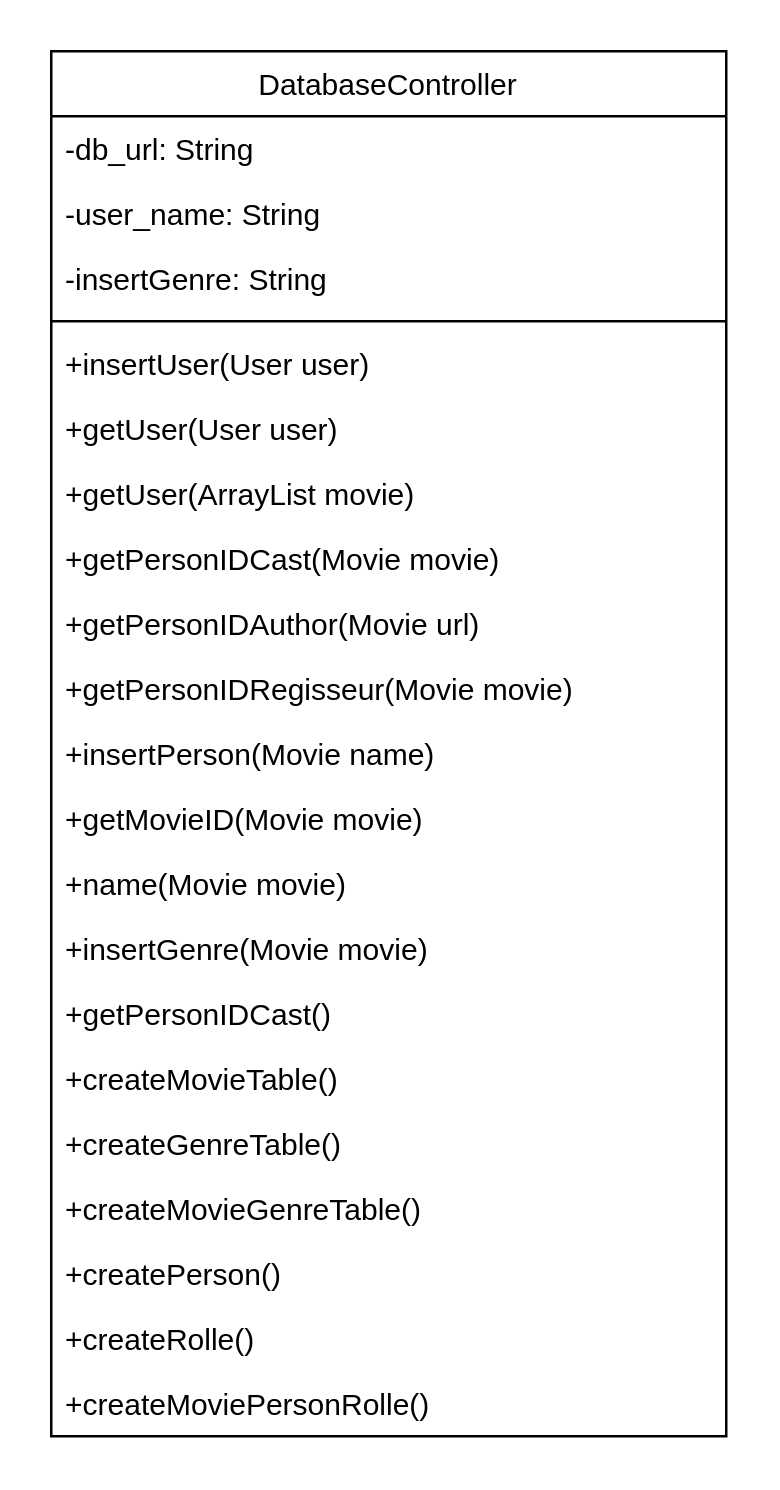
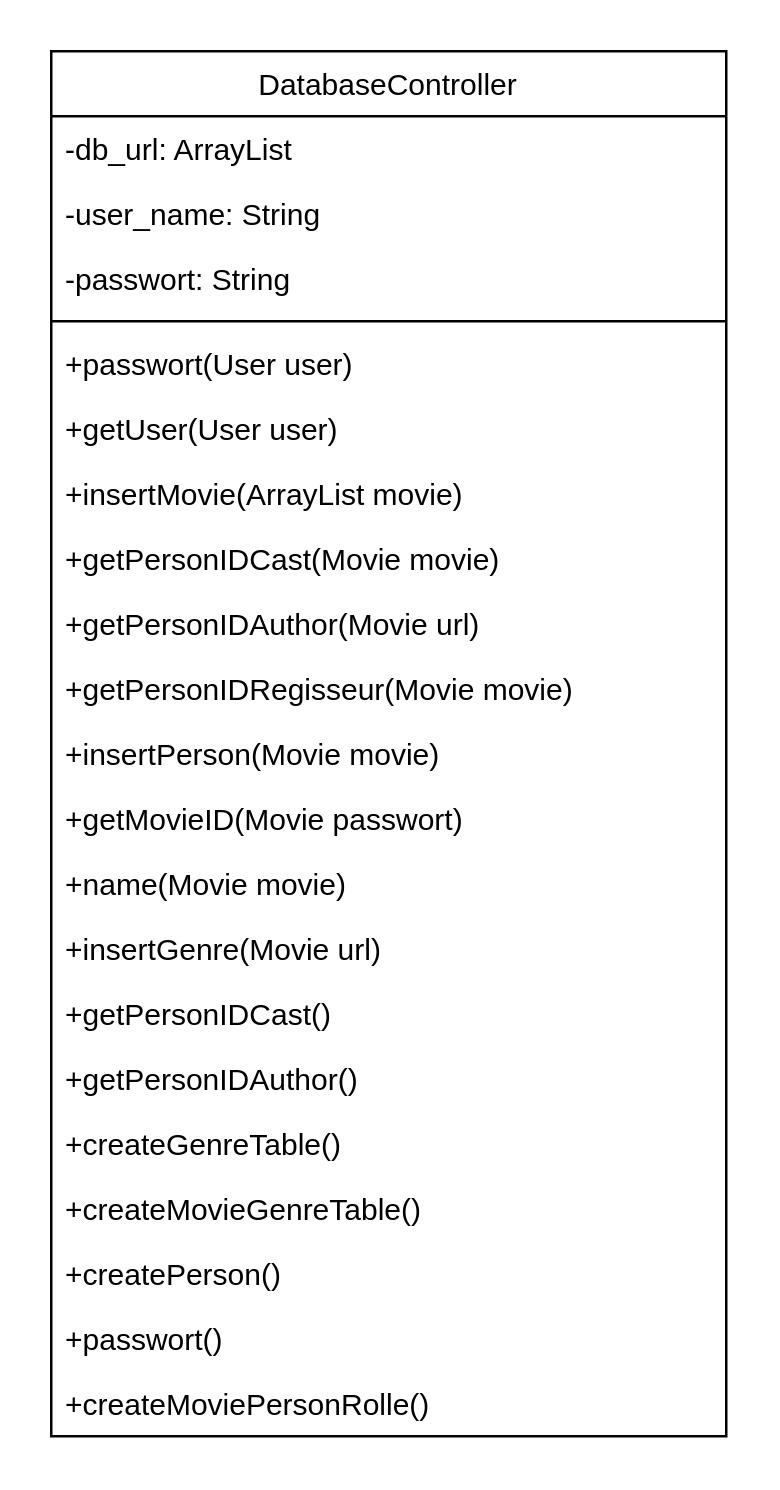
node "-db_url: String": label "-db_url: String" -> "-db_url: ArrayList"
node "-insertGenre: String": label "-insertGenre: String" -> "-passwort: String"
node "+insertUser(User user)": label "+insertUser(User user)" -> "+passwort(User user)"
node "+getUser(ArrayList movie)": label "+getUser(ArrayList movie)" -> "+insertMovie(ArrayList movie)"
node "+insertPerson(Movie name)": label "+insertPerson(Movie name)" -> "+insertPerson(Movie movie)"
node "+getMovieID(Movie movie)": label "+getMovieID(Movie movie)" -> "+getMovieID(Movie passwort)"
node "+insertGenre(Movie movie)": label "+insertGenre(Movie movie)" -> "+insertGenre(Movie url)"
node "+createMovieTable()": label "+createMovieTable()" -> "+getPersonIDAuthor()"
node "+createRolle()": label "+createRolle()" -> "+passwort()"
